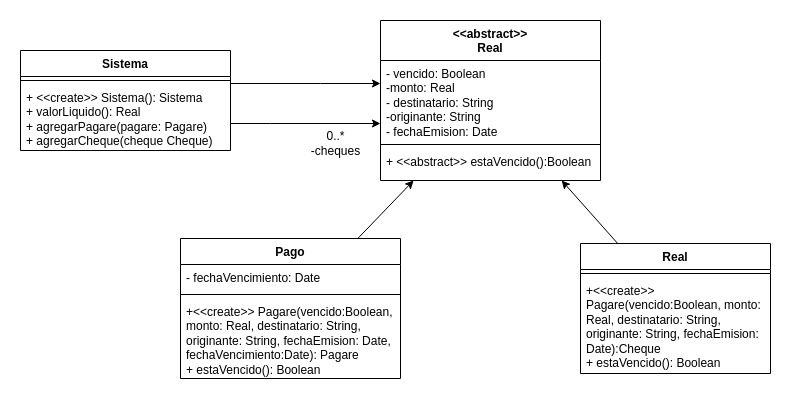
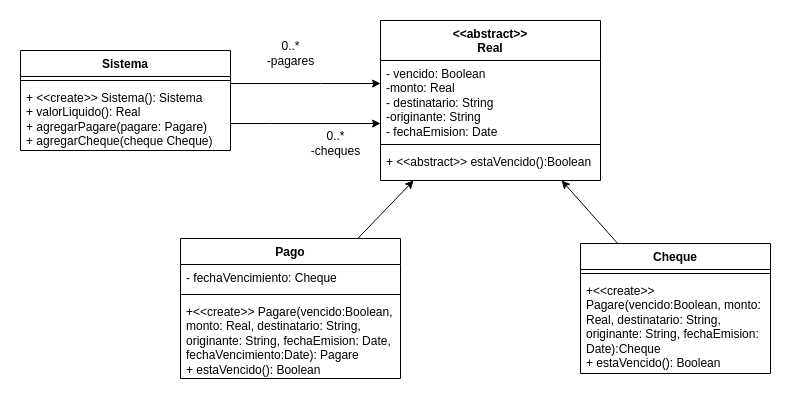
node "0..* -pagares": added
node "Real": label "Real" -> "Cheque"
node "- fechaVencimiento: Date": label "- fechaVencimiento: Date" -> "- fechaVencimiento: Cheque"
